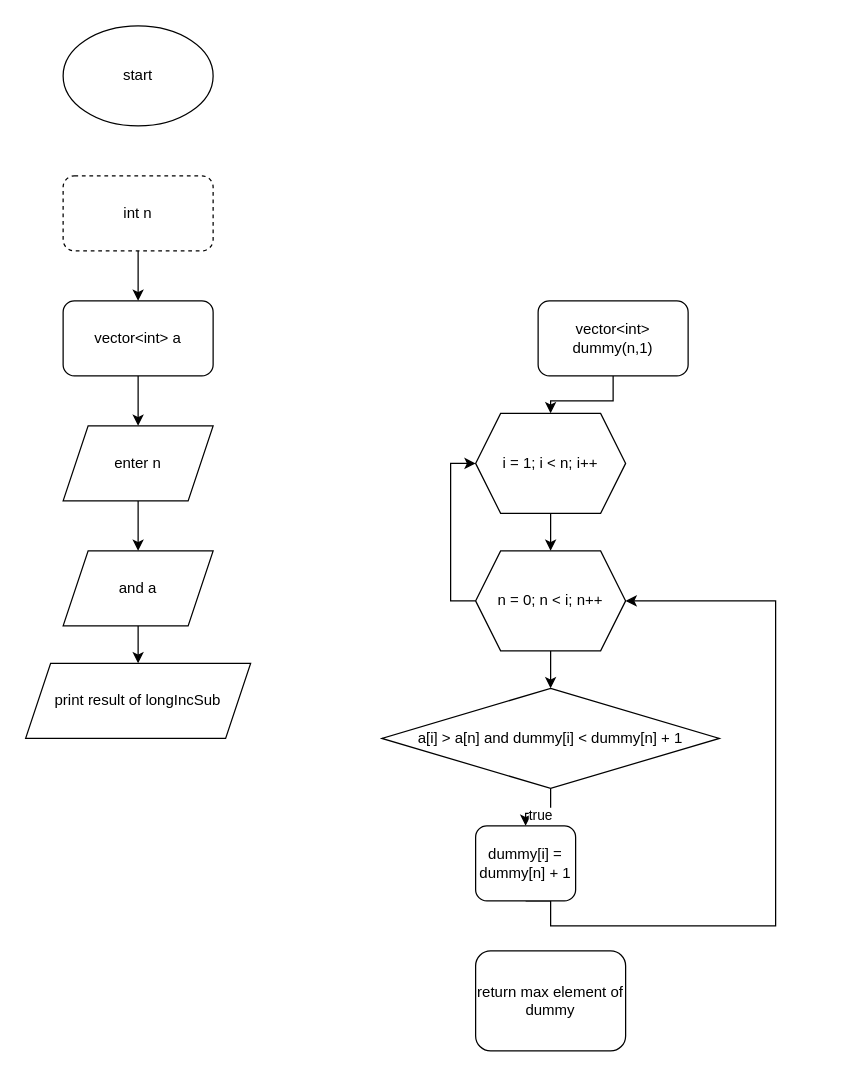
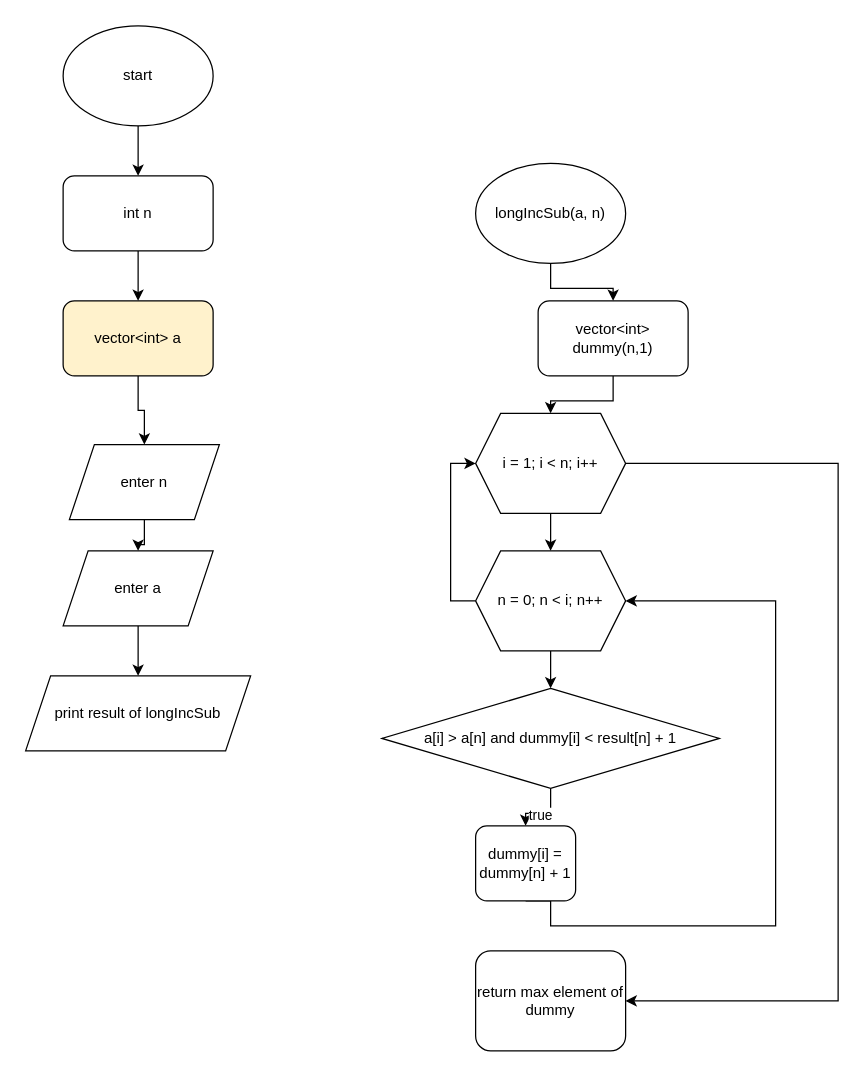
edge "start" -> "int n": added
node "int n": style dashed -> solid
node "longIncSub(a, n)": added
edge "longIncSub(a, n)" -> "vector<int> dummy(n,1)": added
node "vector<int> a": fillcolor #ffffff -> #fff2cc
node "enter n": moved (138, 463) -> (144, 482)
node "and a": label "and a" -> "enter a"
node "print result of longIncSub": moved (138, 701) -> (138, 713)
edge "i = 1; i < n; i++" -> "return max element of dummy": added
node "a[i] > a[n] and dummy[i] < dummy[n] + 1": label "a[i] > a[n] and dummy[i] < dummy[n] + 1" -> "a[i] > a[n] and dummy[i] < result[n] + 1"
